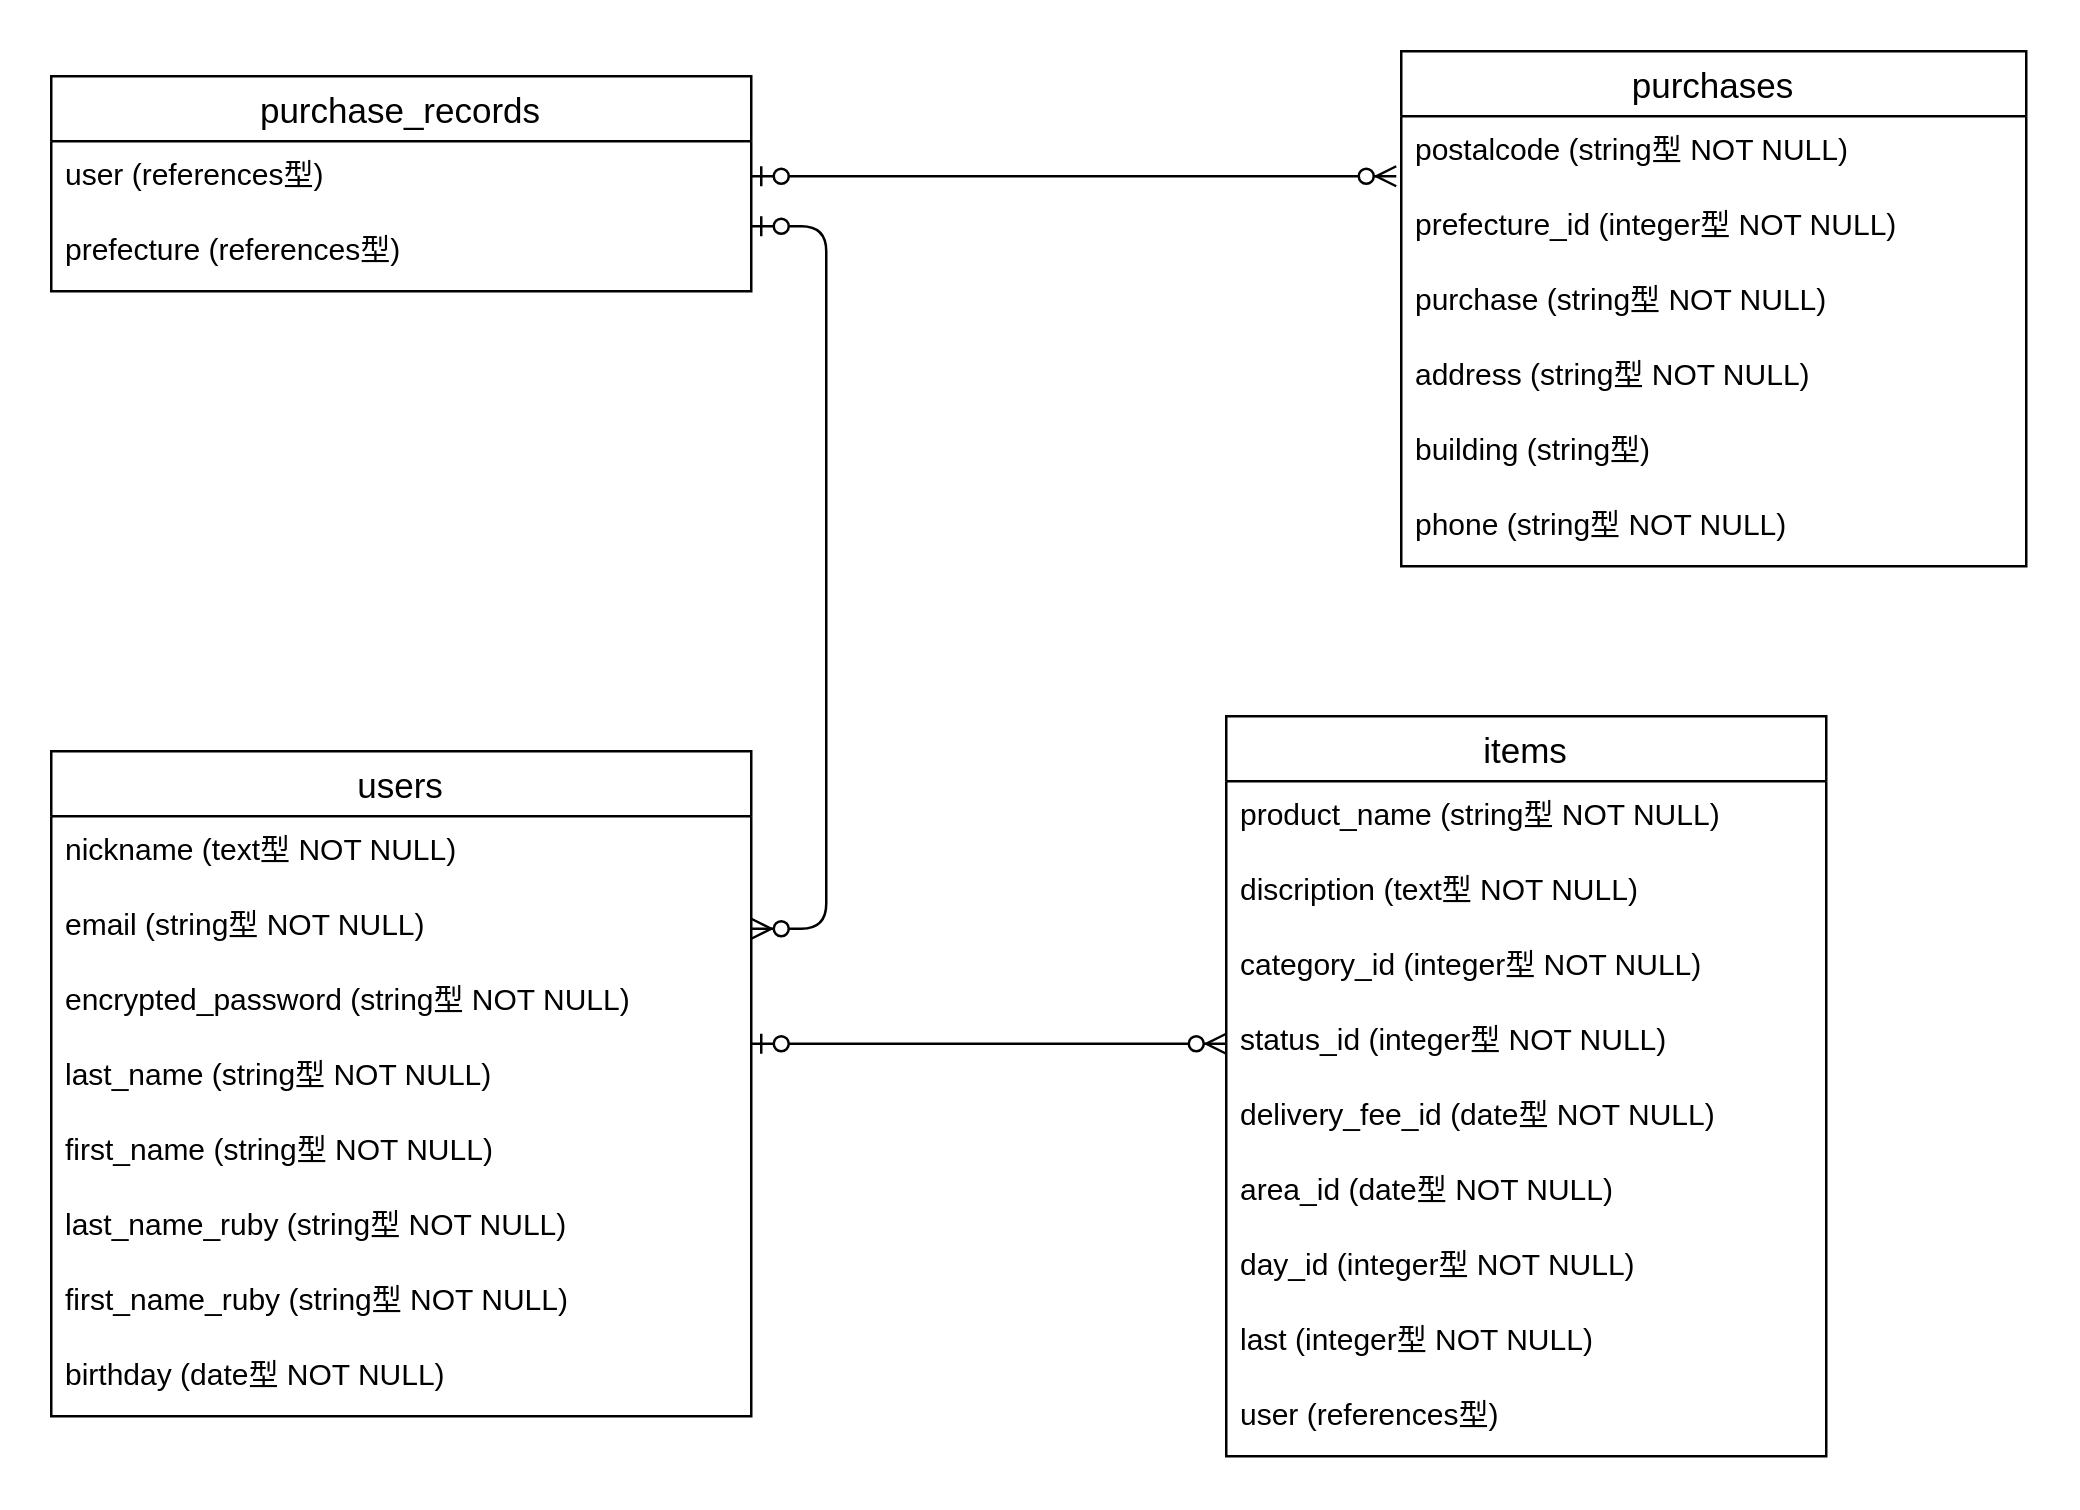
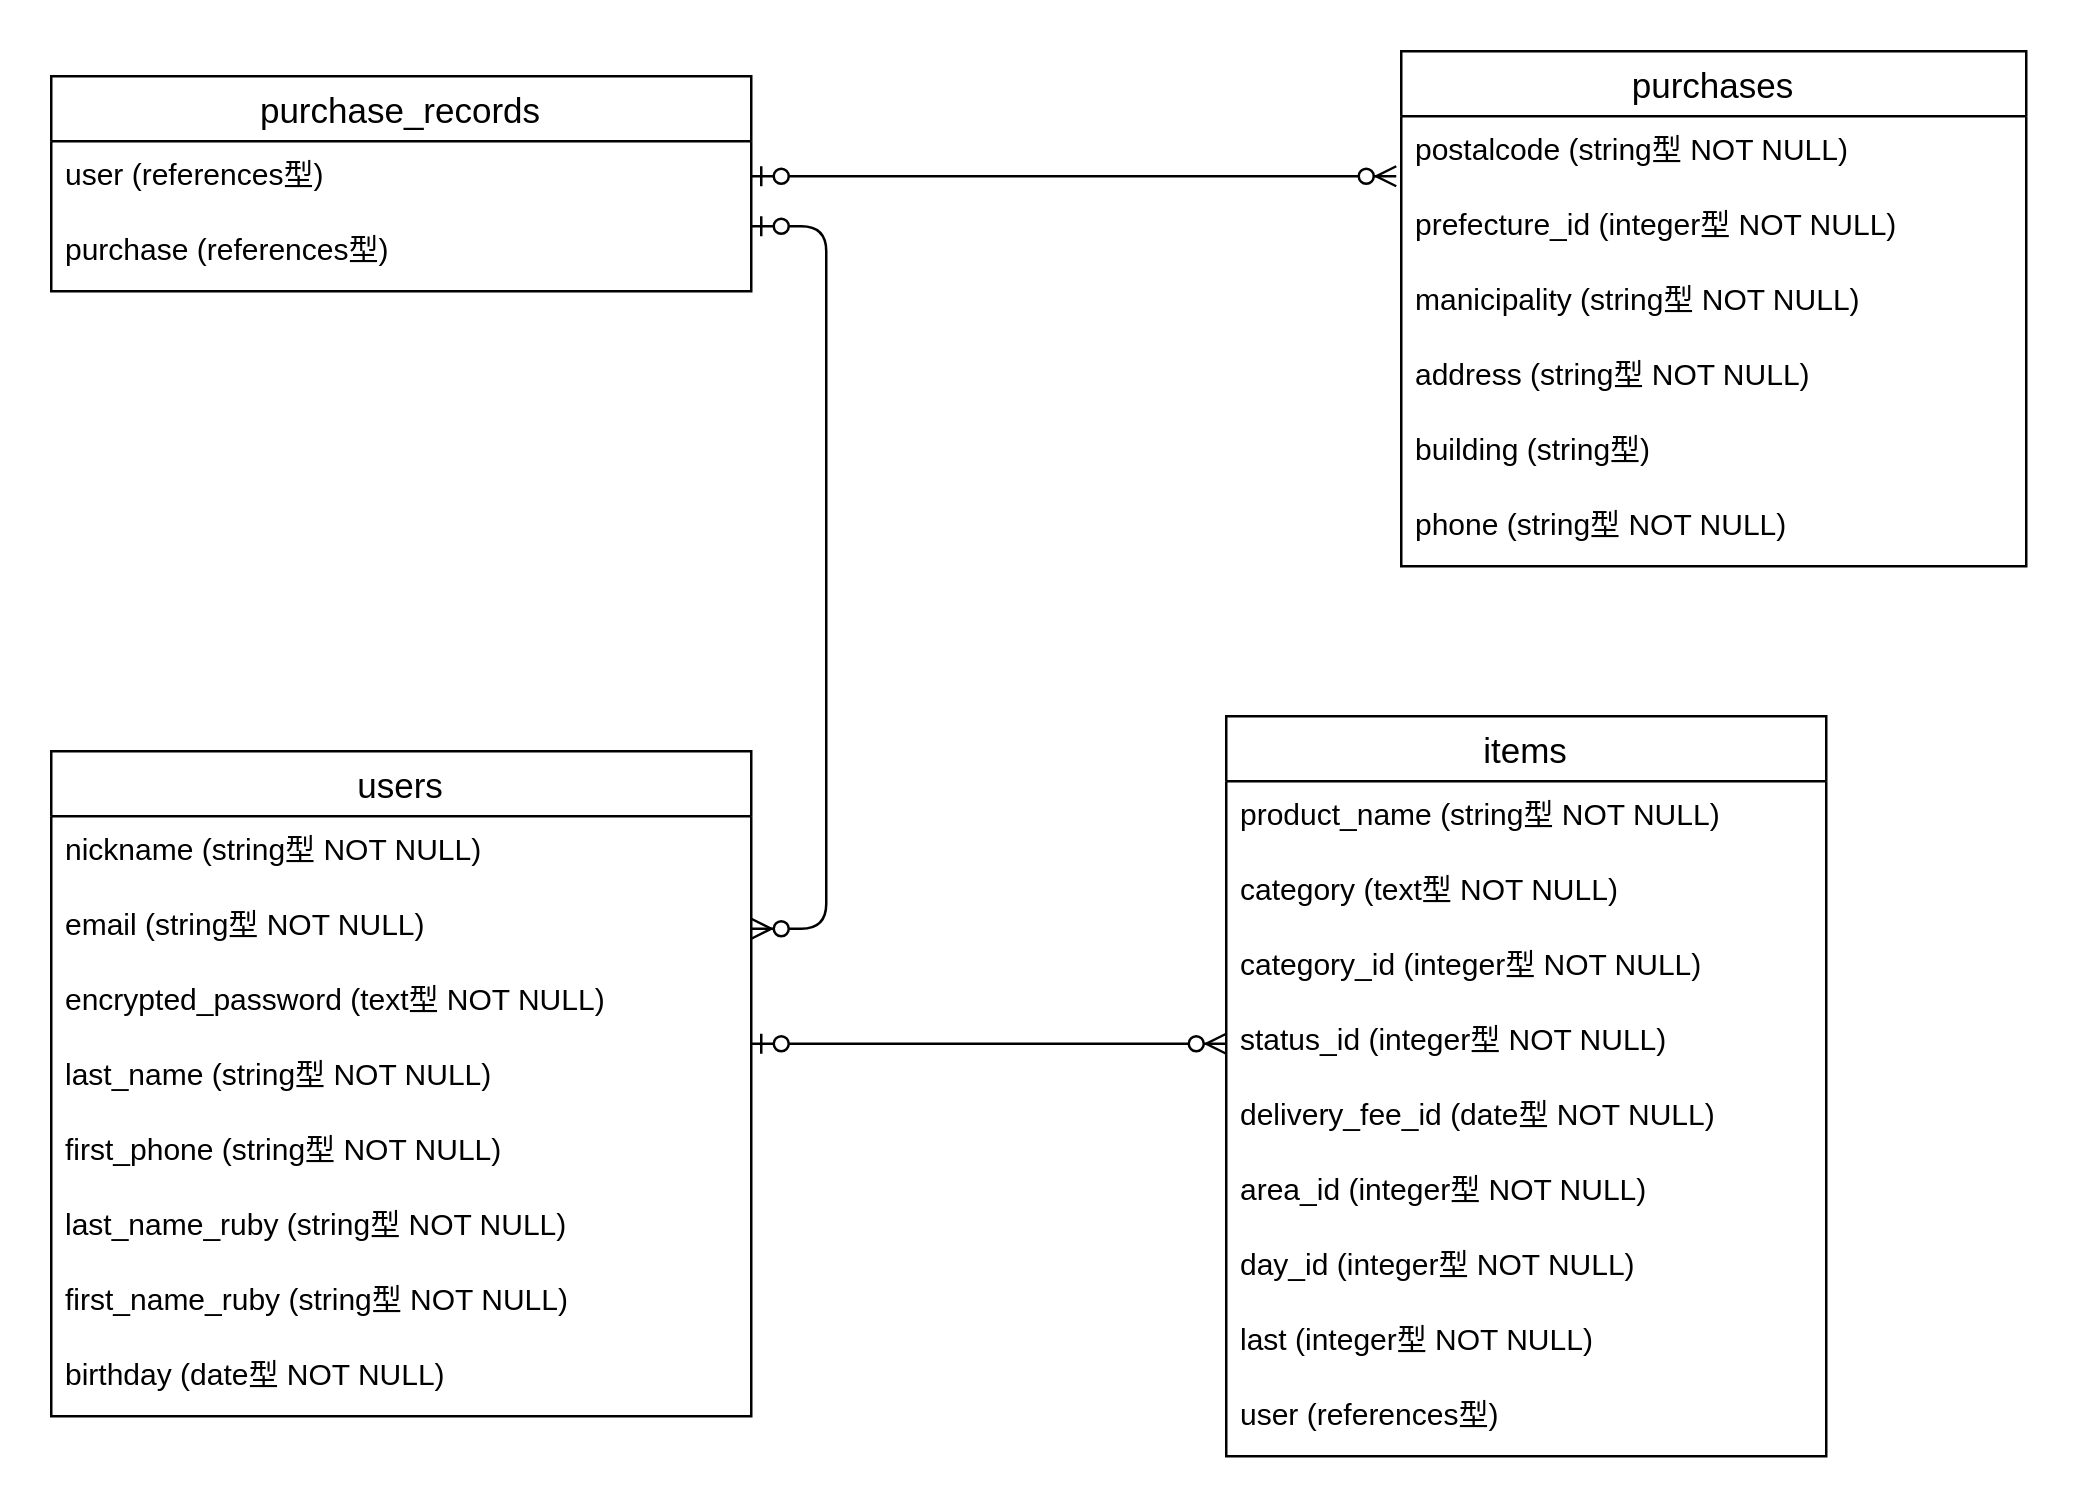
node "prefecture (references型)": label "prefecture (references型)" -> "purchase (references型)"
node "purchase (string型 NOT NULL)": label "purchase (string型 NOT NULL)" -> "manicipality (string型 NOT NULL)"
node "nickname (text型 NOT NULL)": label "nickname (text型 NOT NULL)" -> "nickname (string型 NOT NULL)"
node "discription (text型 NOT NULL)": label "discription (text型 NOT NULL)" -> "category (text型 NOT NULL)"
node "encrypted_password (string型 NOT NULL)": label "encrypted_password (string型 NOT NULL)" -> "encrypted_password (text型 NOT NULL)"
node "first_name (string型 NOT NULL)": label "first_name (string型 NOT NULL)" -> "first_phone (string型 NOT NULL)"
node "area_id (date型 NOT NULL)": label "area_id (date型 NOT NULL)" -> "area_id (integer型 NOT NULL)"
